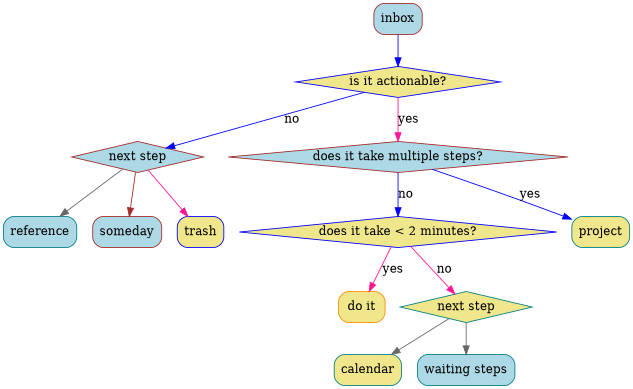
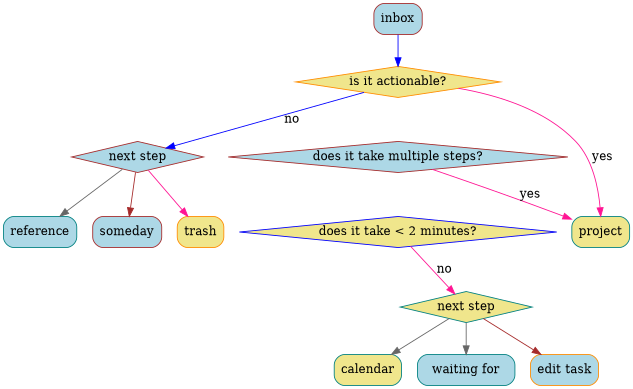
node "is it actionable?": color blue -> darkorange
edge "is it actionable?" -> "does it take multiple steps?": now "is it actionable?" -> "project"
edge "does it take multiple steps?" -> "does it take < 2 minutes?": removed, label "no"
edge "does it take multiple steps?" -> "project": color blue -> deeppink
node "trash": color blue -> darkorange
node "do it": removed
node "waiting steps": label "waiting steps" -> "waiting for"
node "edit task": added
